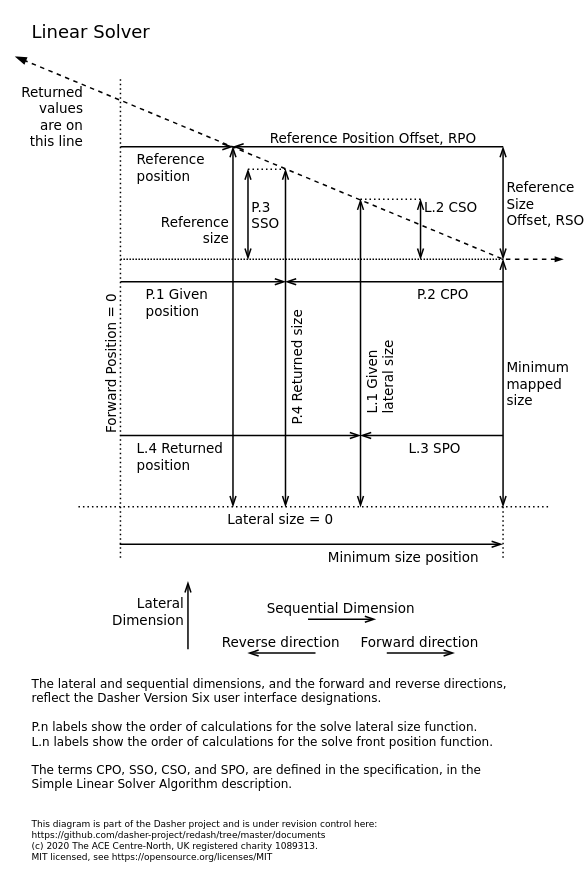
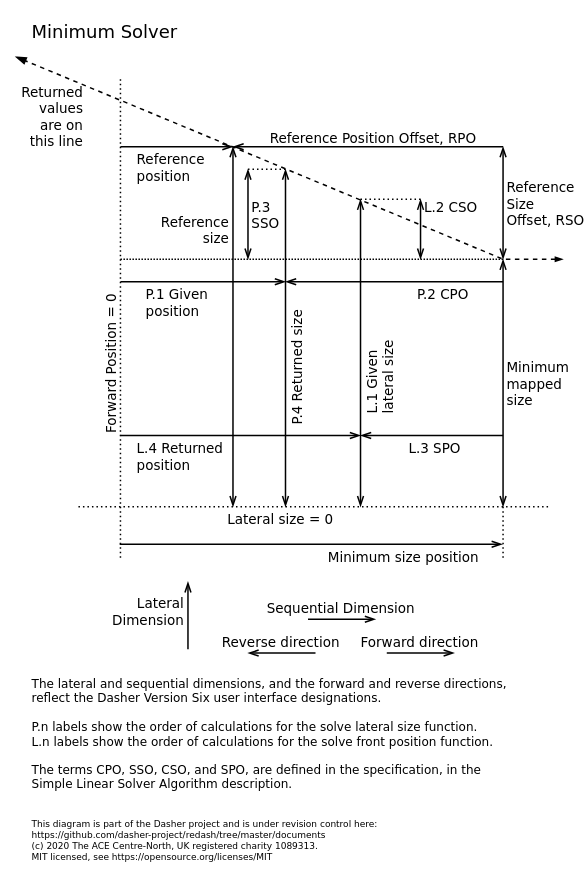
node "Linear Solver": label "Linear Solver" -> "Minimum Solver"
